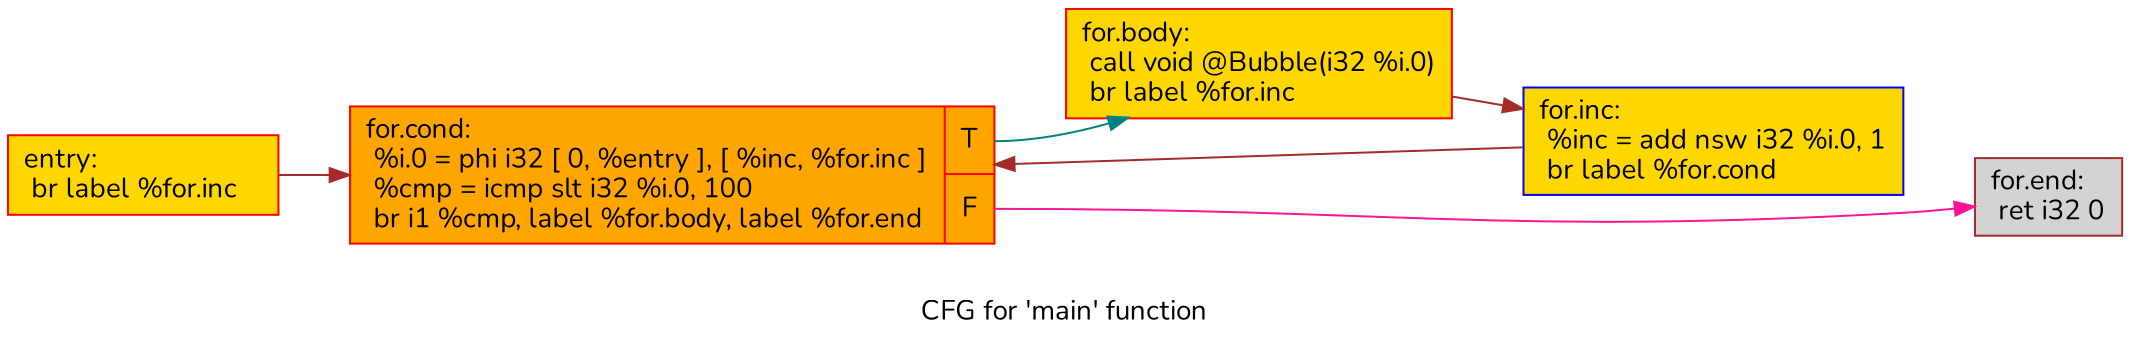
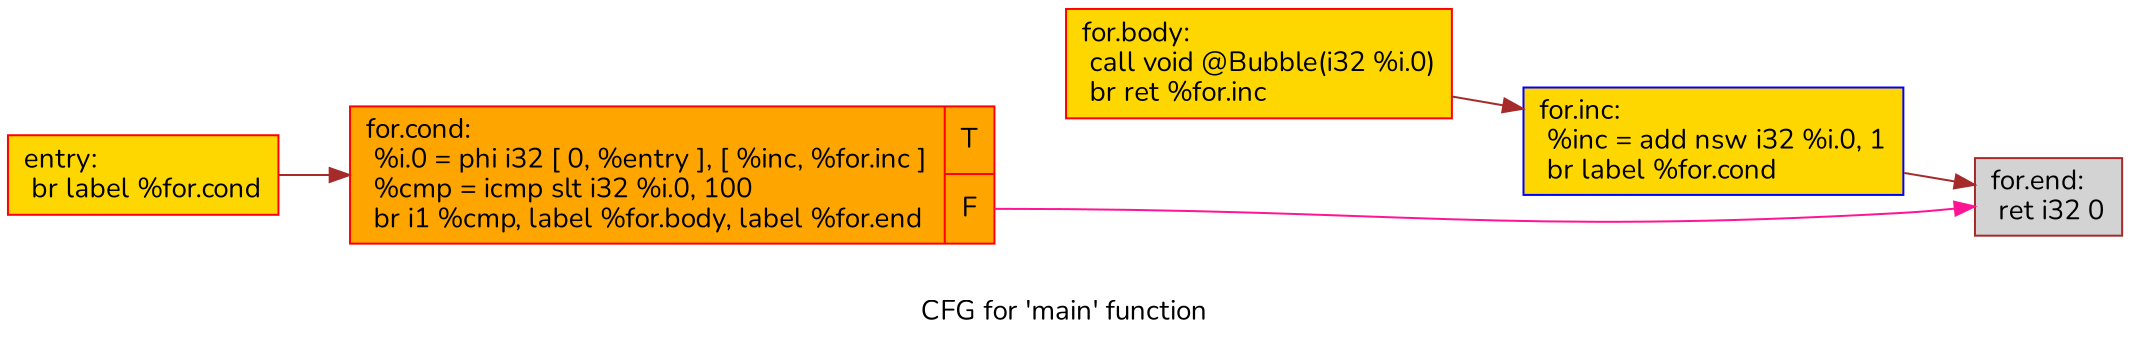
node "for.body:": text "br label %for.inc" -> "br ret %for.inc"
edge "for.cond:" -> "for.body:": removed
edge "for.inc:" -> "for.cond:": now "for.inc:" -> "for.end:"
node "entry:": text "br label %for.inc" -> "br label %for.cond"
